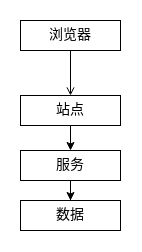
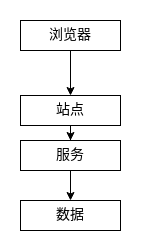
edge "浏览器" -> "站点": arrowhead open -> classic
node "服务": moved (71, 166) -> (71, 156)
